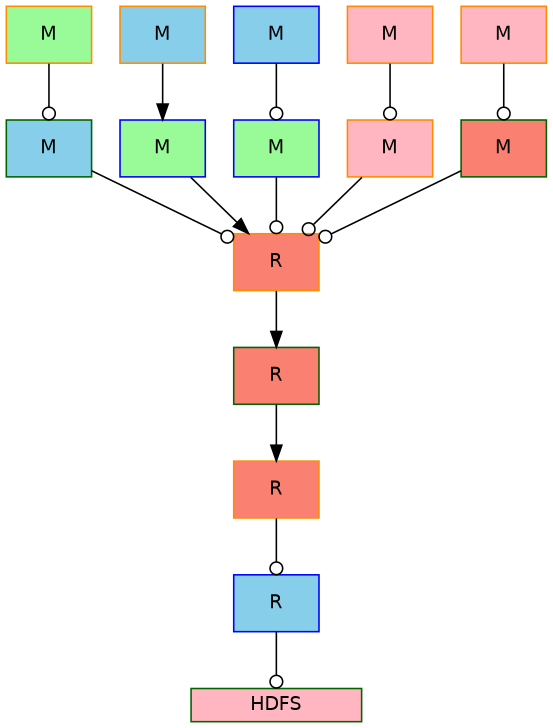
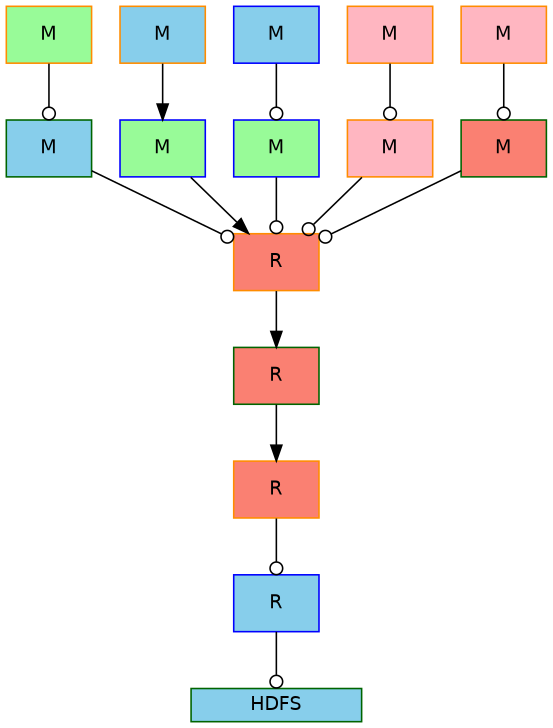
node "HDFS": fillcolor lightpink -> skyblue
